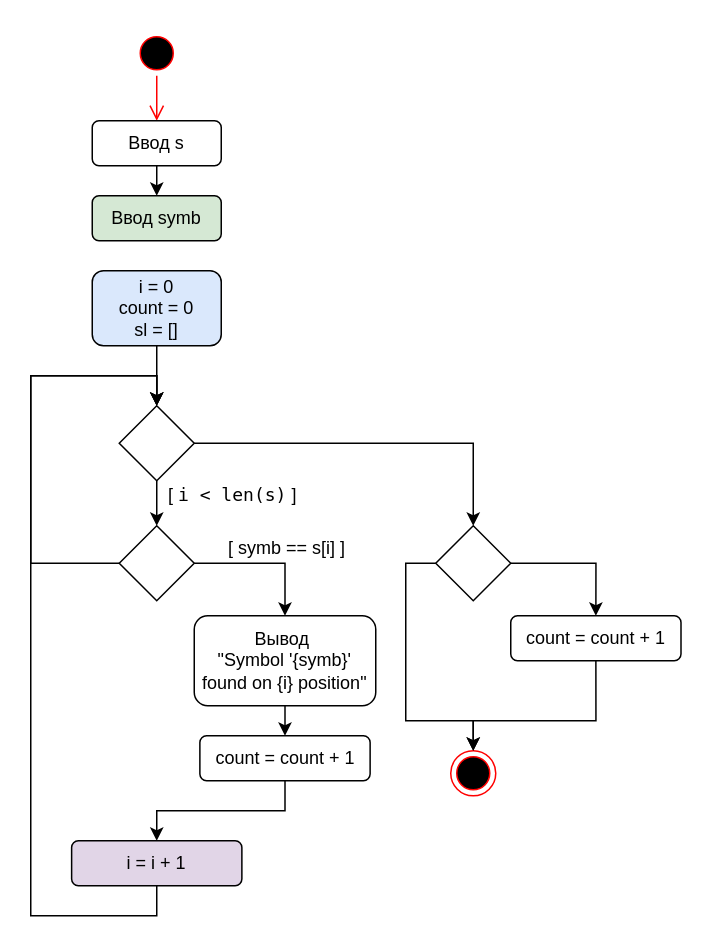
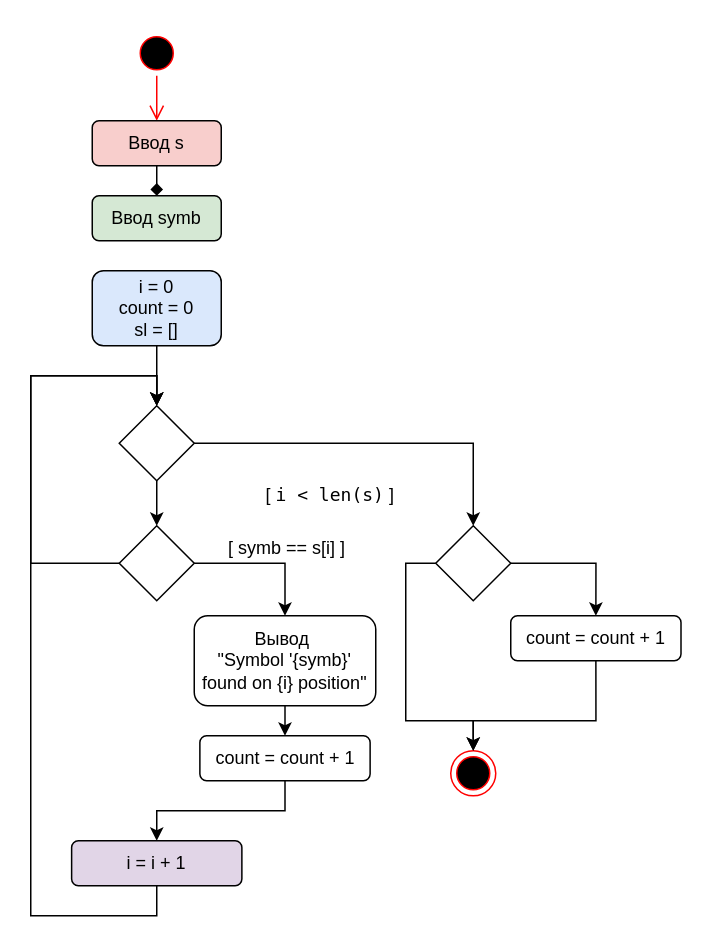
node "Ввод s": fillcolor #ffffff -> #f8cecc
edge "Ввод s" -> "Ввод symb": arrowhead classic -> diamond
node "[ i < len(s) ]": moved (248, 496) -> (346, 496)
